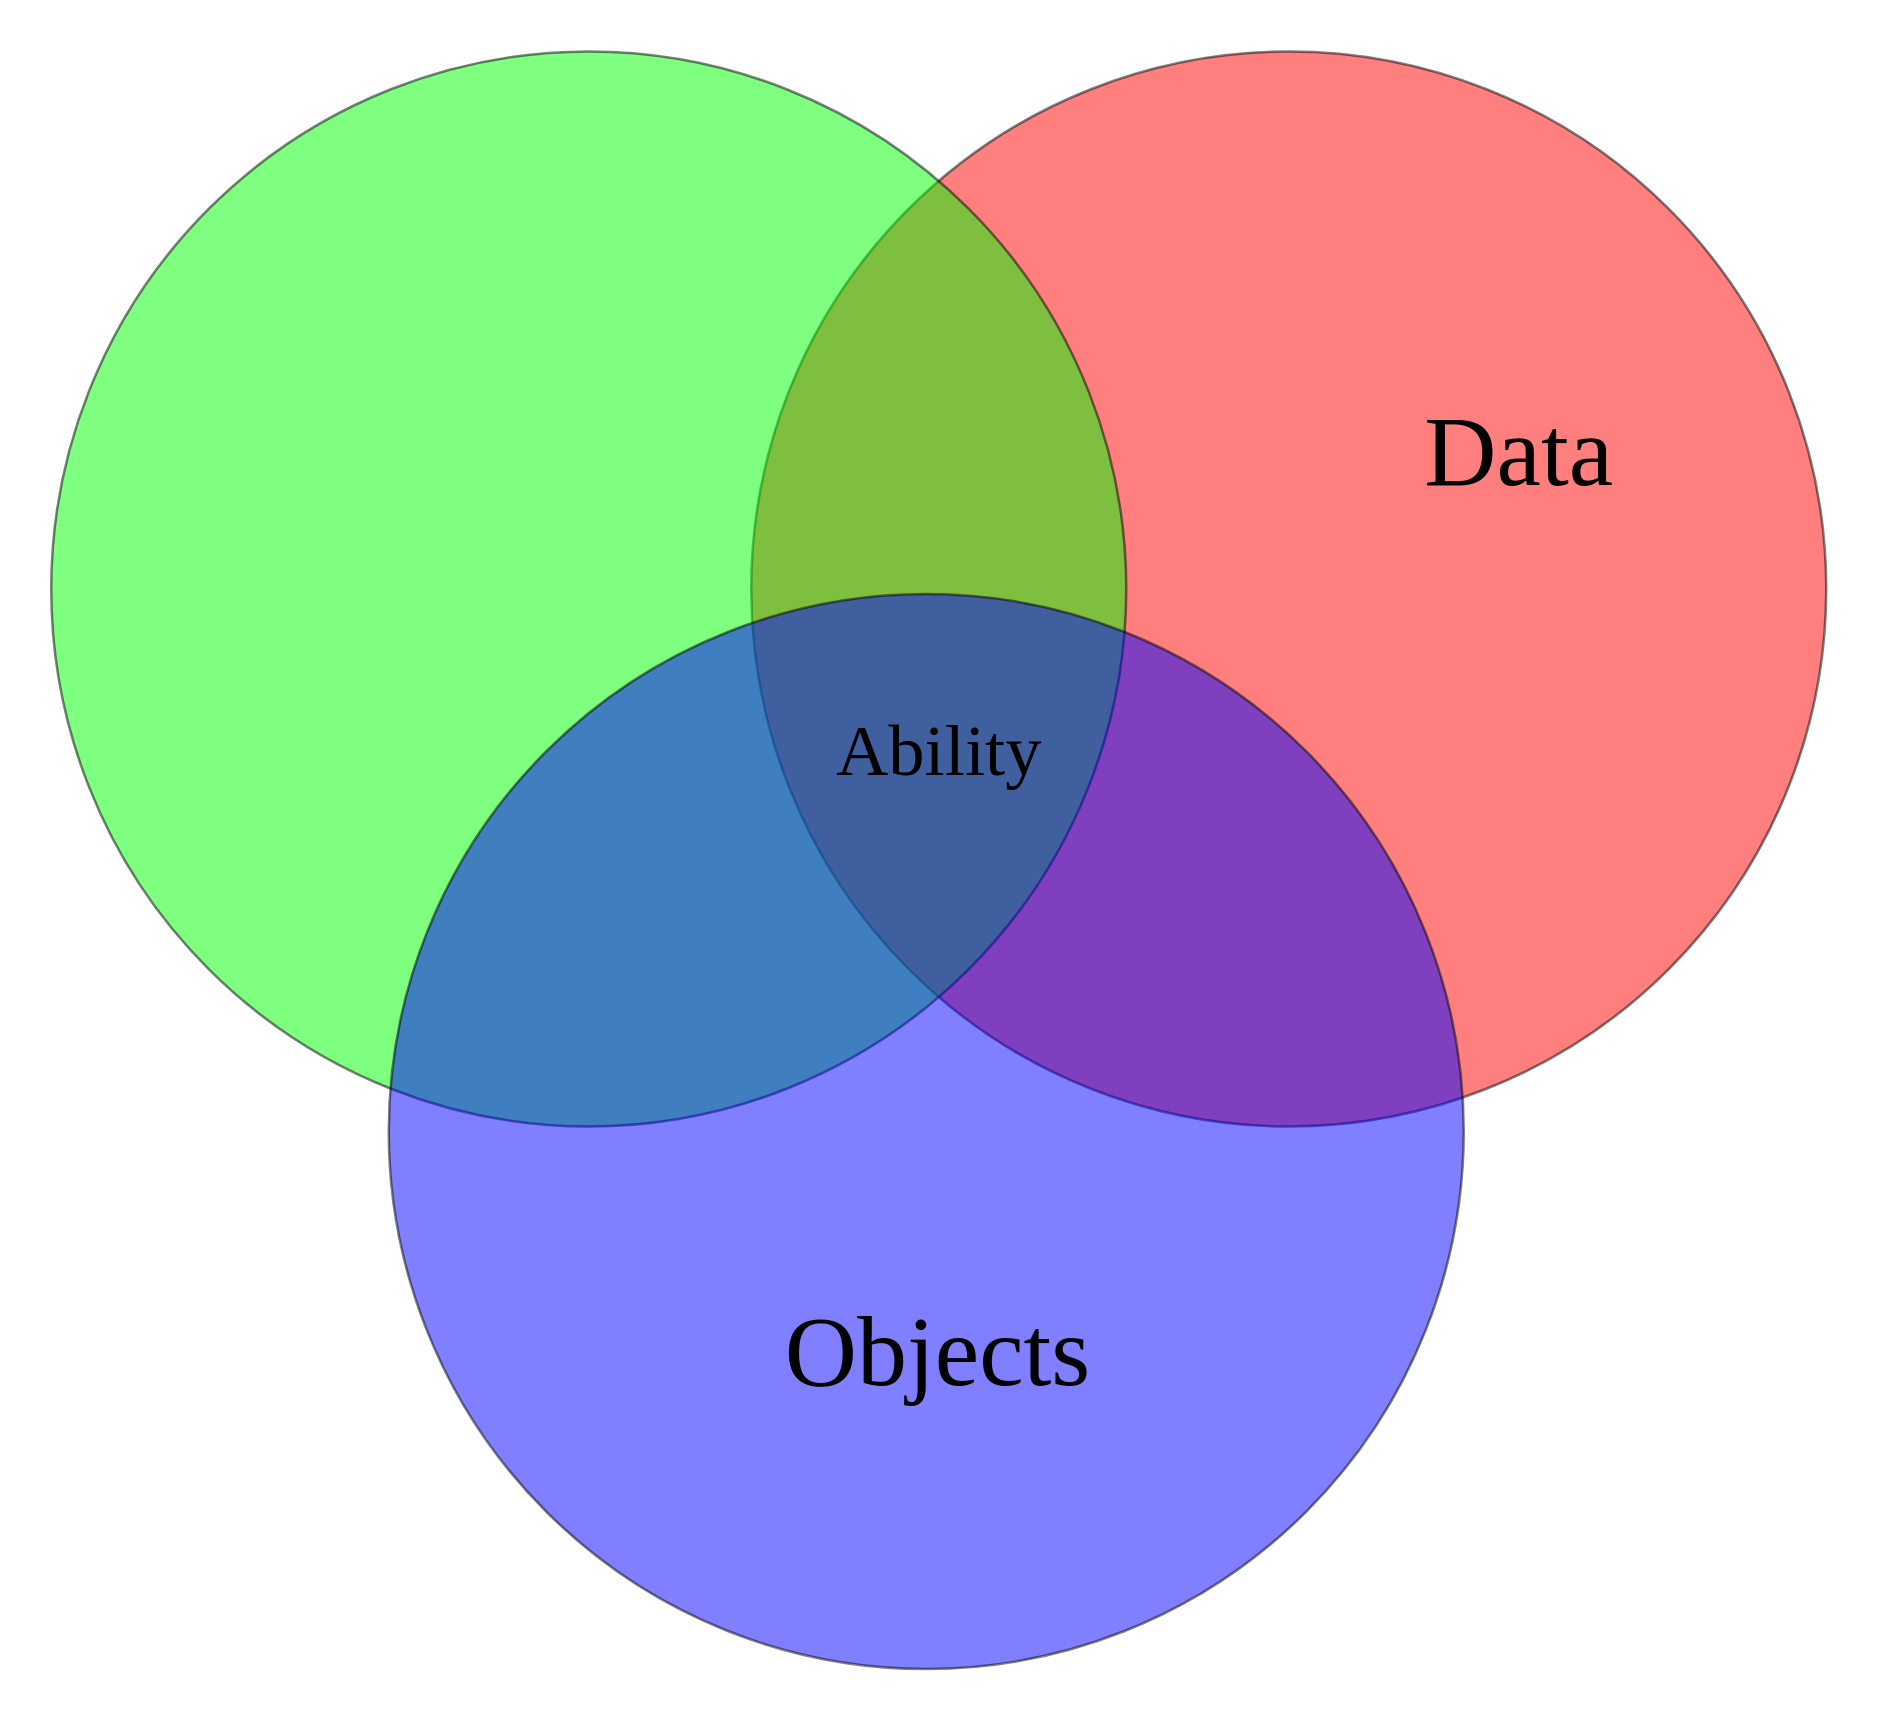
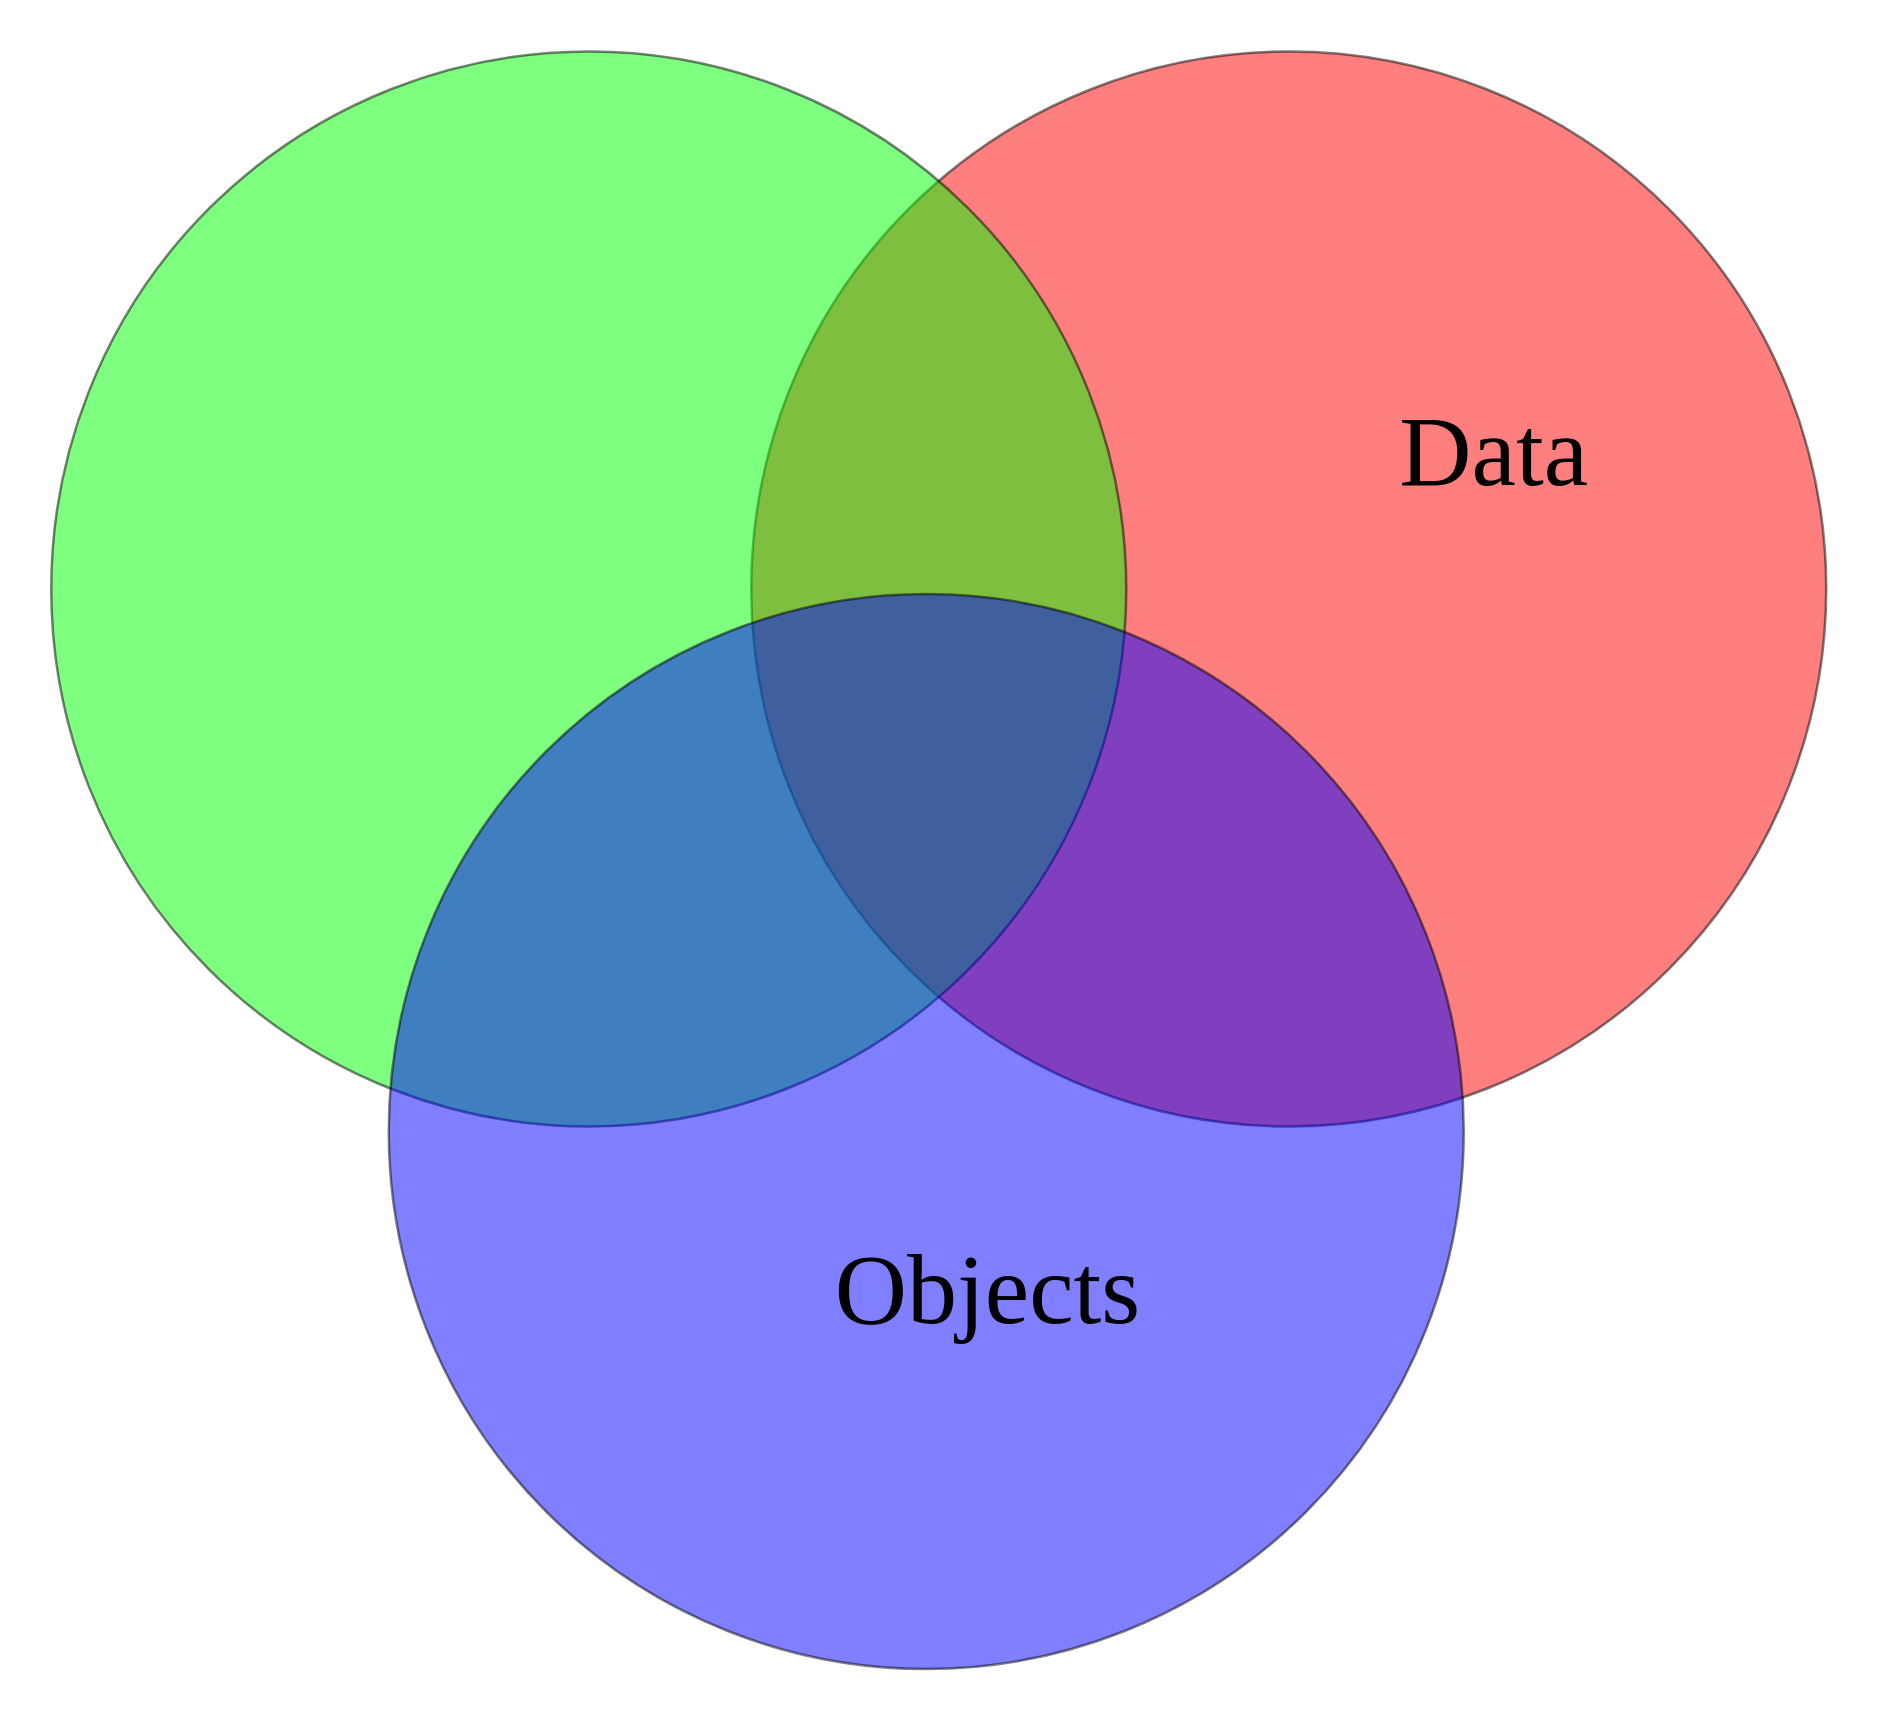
node "Data": moved (1520, 451) -> (1495, 451)
node "Ability": removed
node "Objects": moved (939, 1351) -> (989, 1289)
